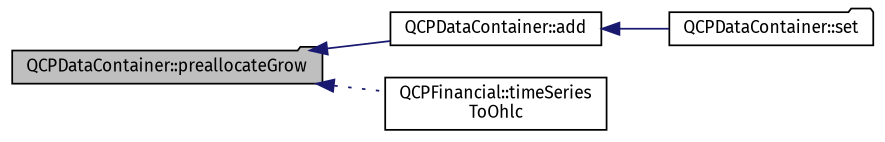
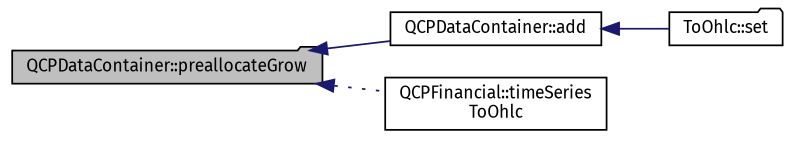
node "QCPDataContainer::set": label "QCPDataContainer::set" -> "ToOhlc::set"
